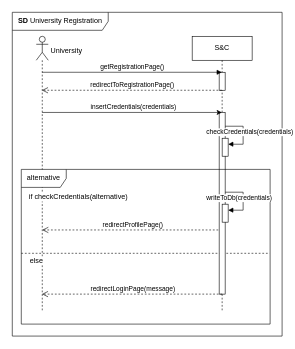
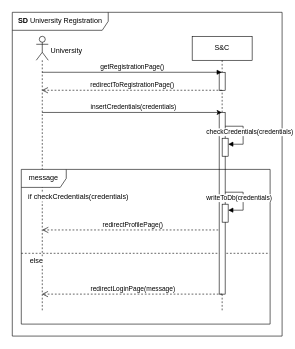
node "alternative": label "alternative" -> "message"
node "if checkCredentials(alternative)": label "if checkCredentials(alternative)" -> "if checkCredentials(credentials)"
